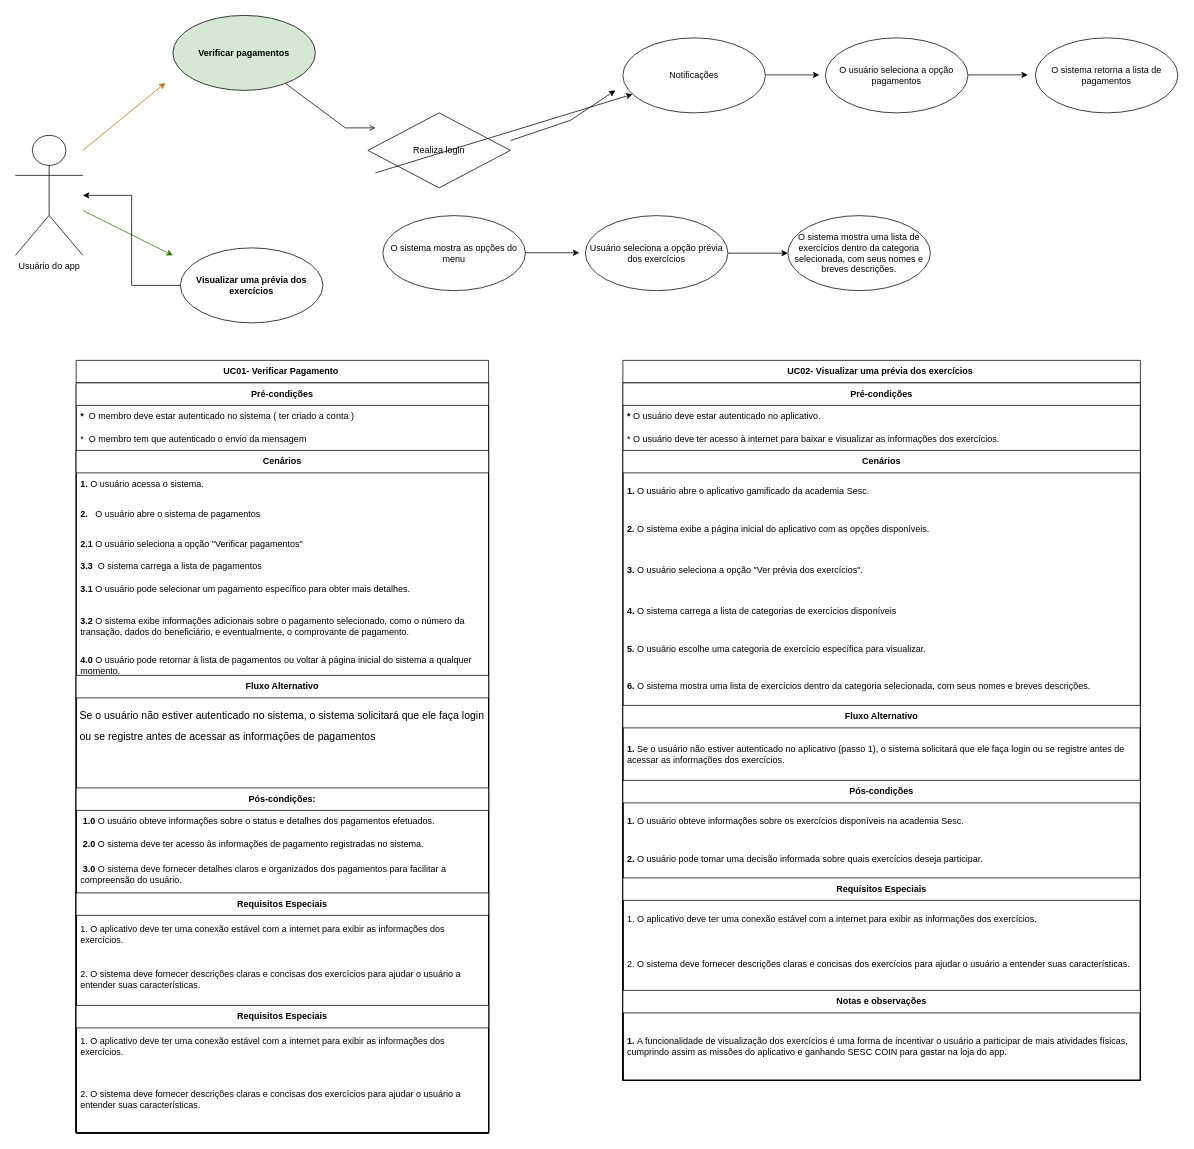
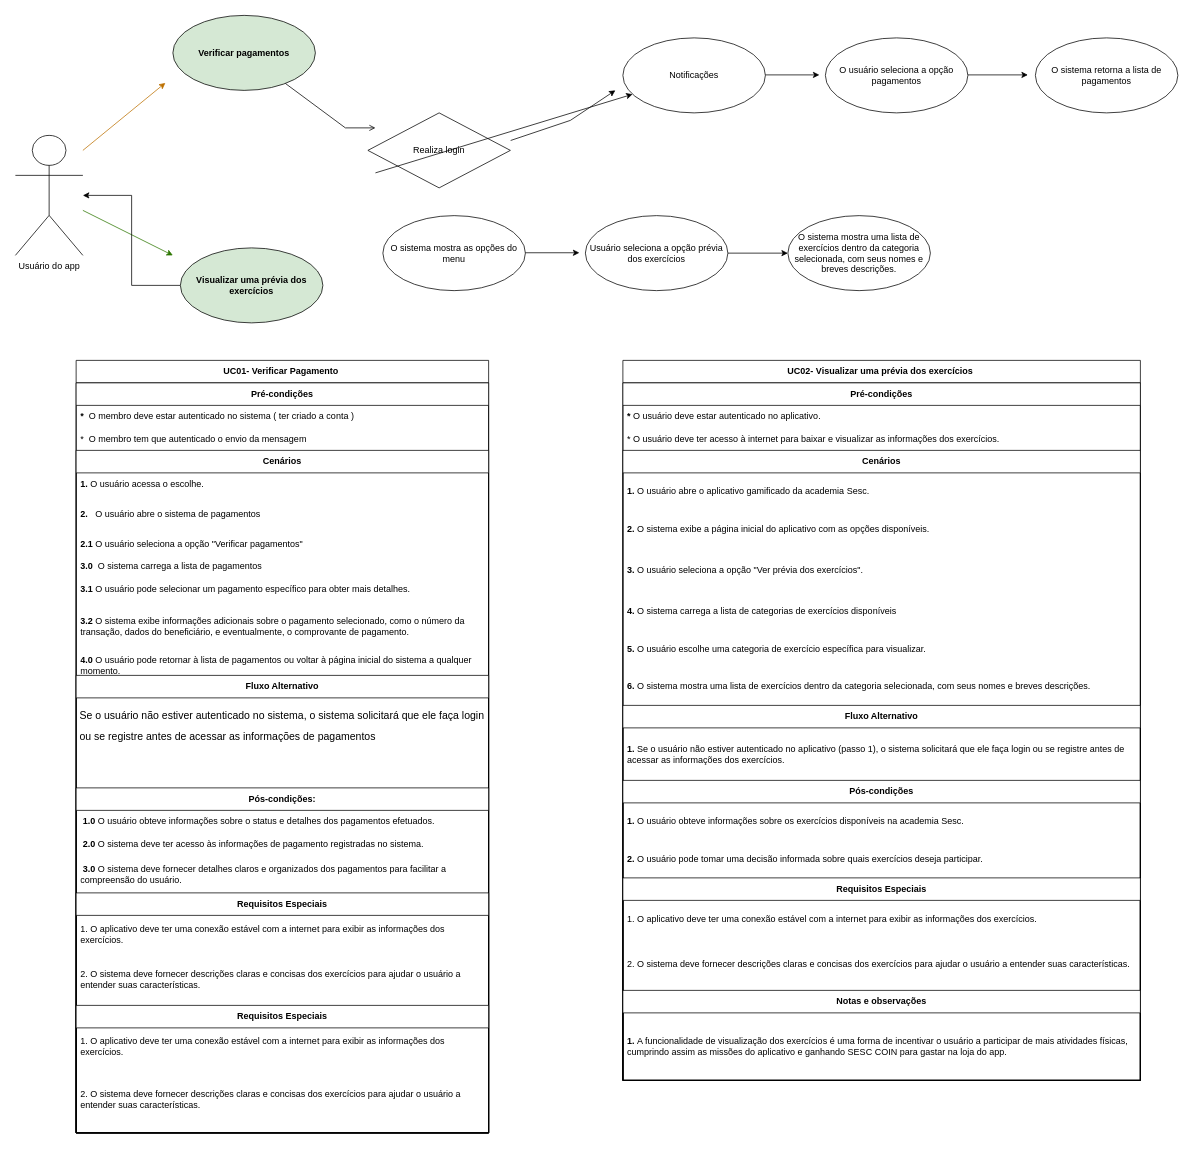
node "Visualizar uma prévia dos exercícios": fillcolor #ffffff -> #d5e8d4
node "1. O usuário acessa o sistema.": label "1. O usuário acessa o sistema." -> "1. O usuário acessa o escolhe."
node "3.3 O sistema carrega a lista de pagamentos": label "3.3 O sistema carrega a lista de pagamentos" -> "3.0 O sistema carrega a lista de pagamentos"
